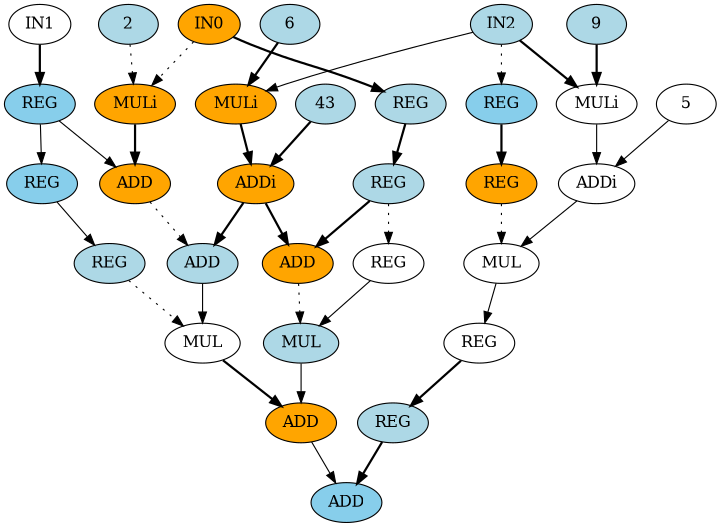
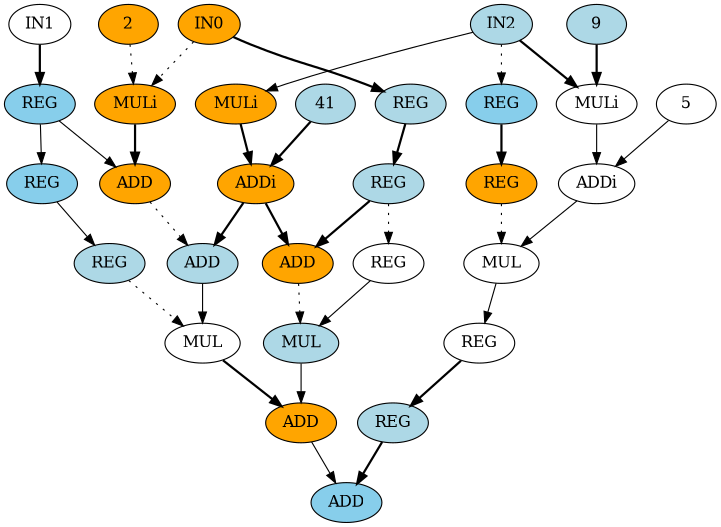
node "2": fillcolor lightblue -> orange
node "6": removed
node "43": label "43" -> "41"
